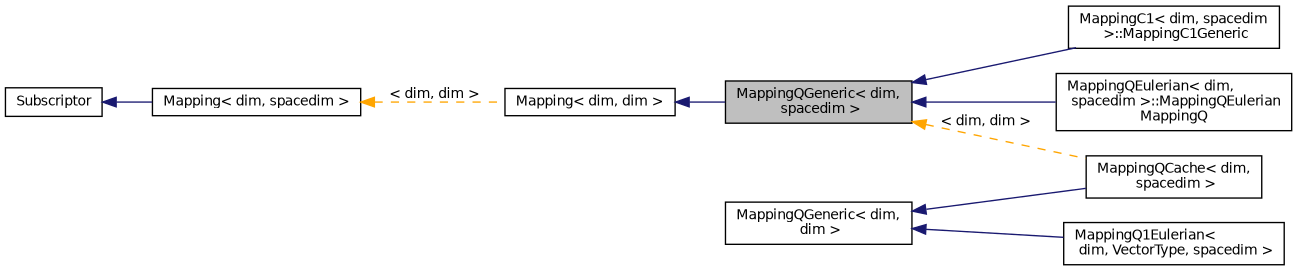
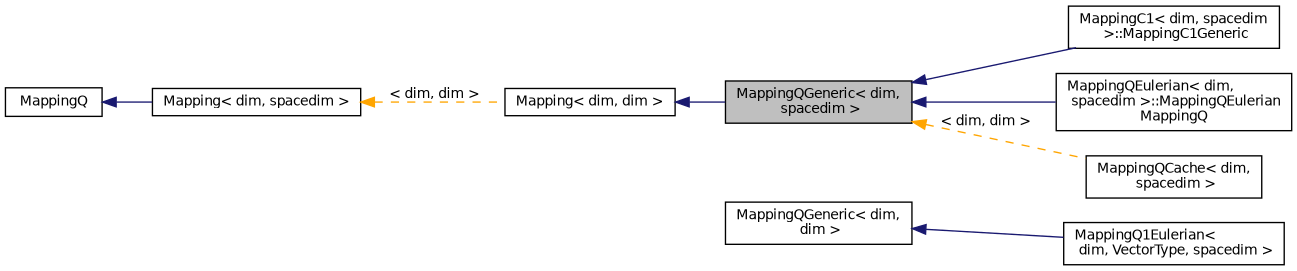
node "Subscriptor": label "Subscriptor" -> "MappingQ"
edge "MappingQCache< dim, spacedim >" -> "MappingQGeneric< dim, dim >": removed
